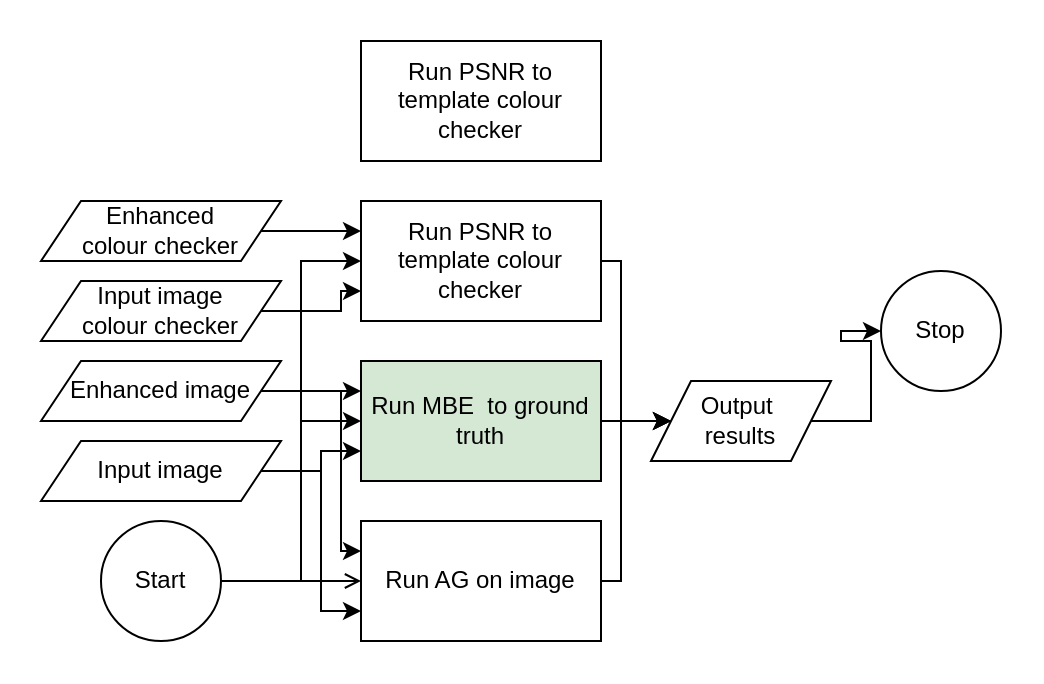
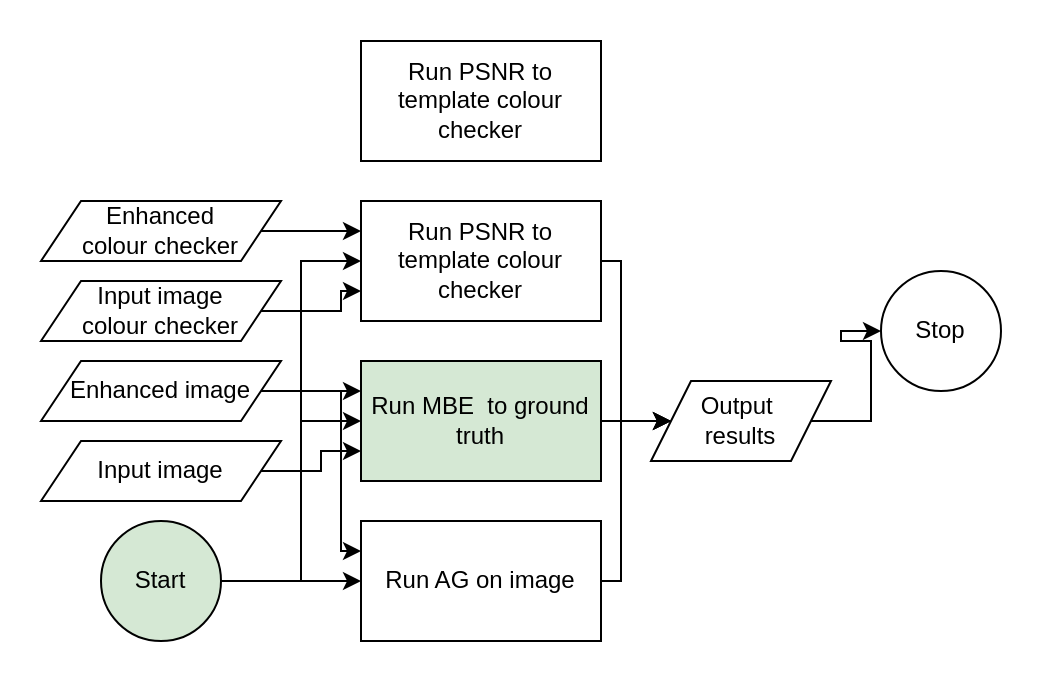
edge "Input image" -> "Run AG on image": removed
node "Start": fillcolor #ffffff -> #d5e8d4
edge "Start" -> "Run AG on image": arrowhead open -> classic
